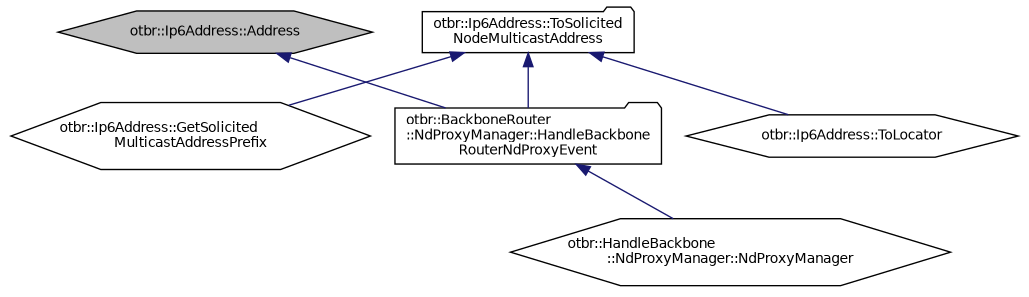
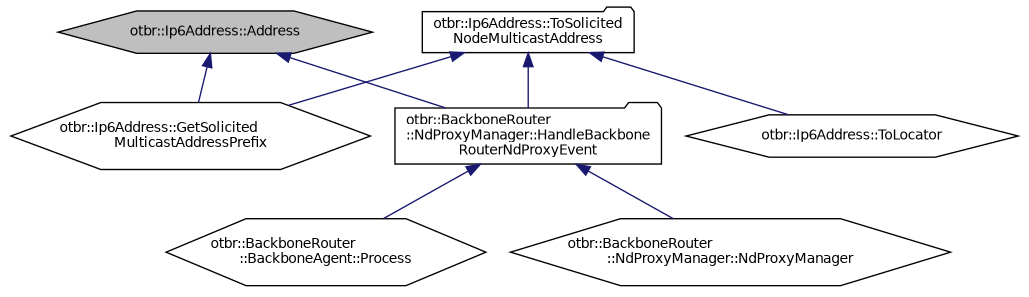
edge "otbr::Ip6Address::GetSolicited MulticastAddressPrefix" -> "otbr::Ip6Address::Address": added
node "otbr::BackboneRouter ::BackboneAgent::Process": added
node "otbr::HandleBackbone ::NdProxyManager::NdProxyManager": label "otbr::HandleBackbone ::NdProxyManager::NdProxyManager" -> "otbr::BackboneRouter ::NdProxyManager::NdProxyManager"
